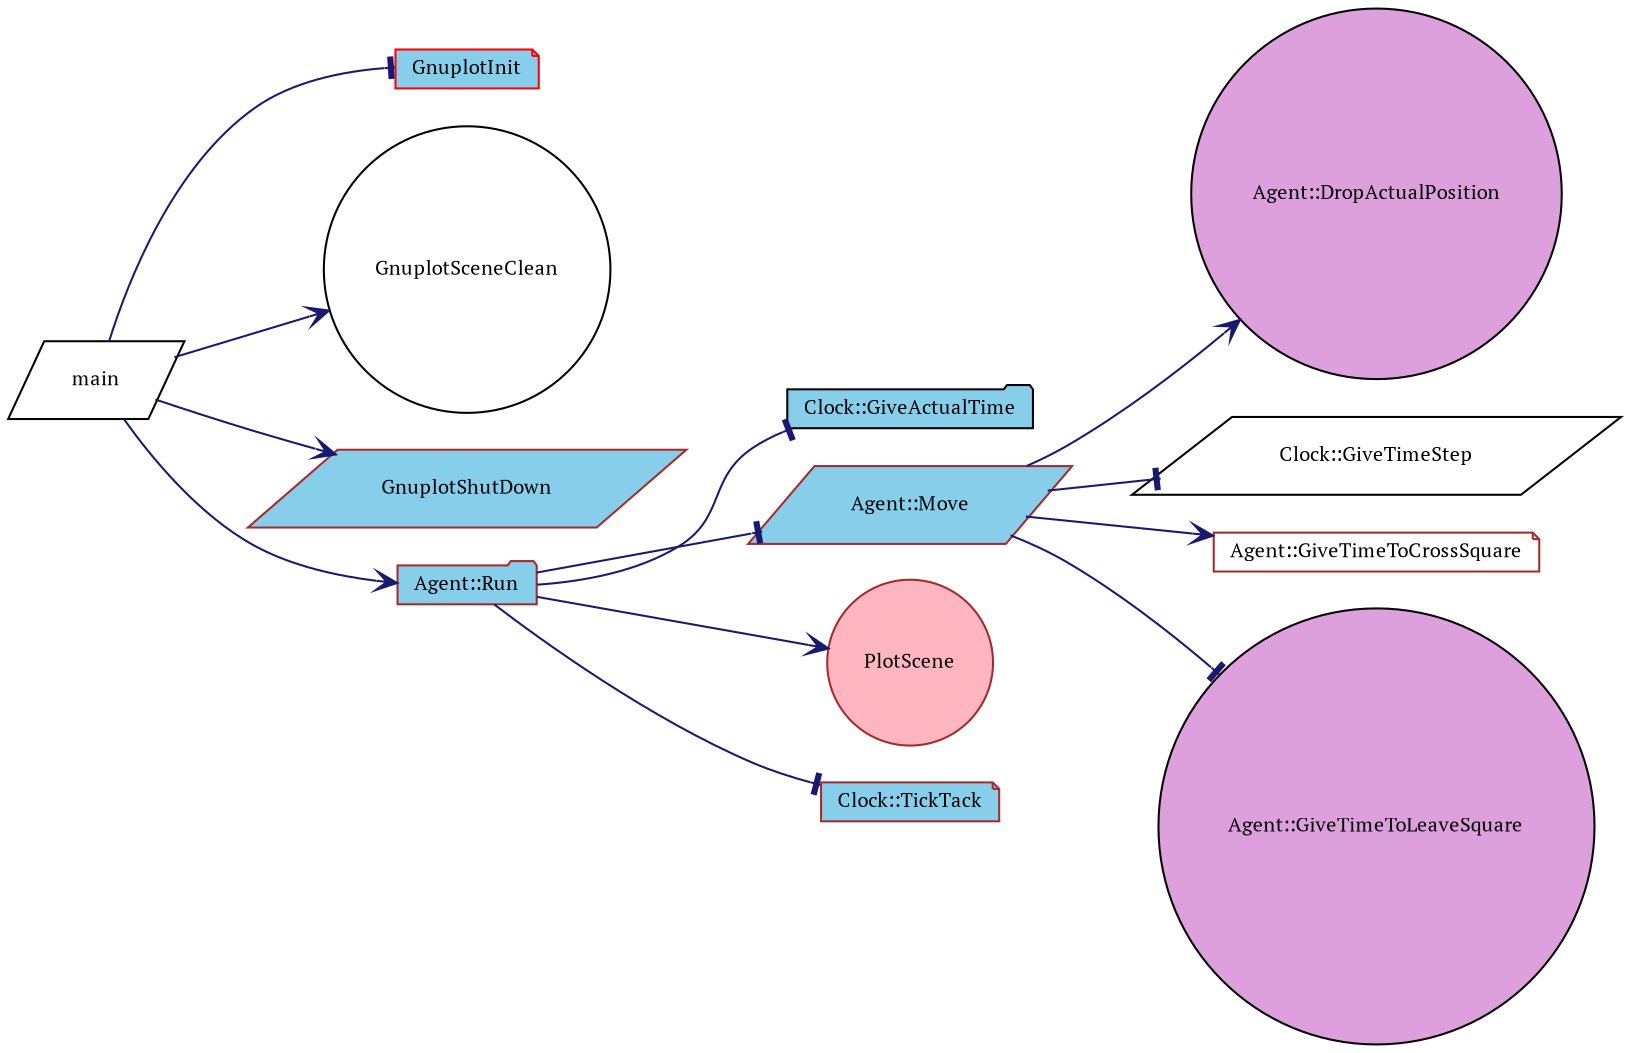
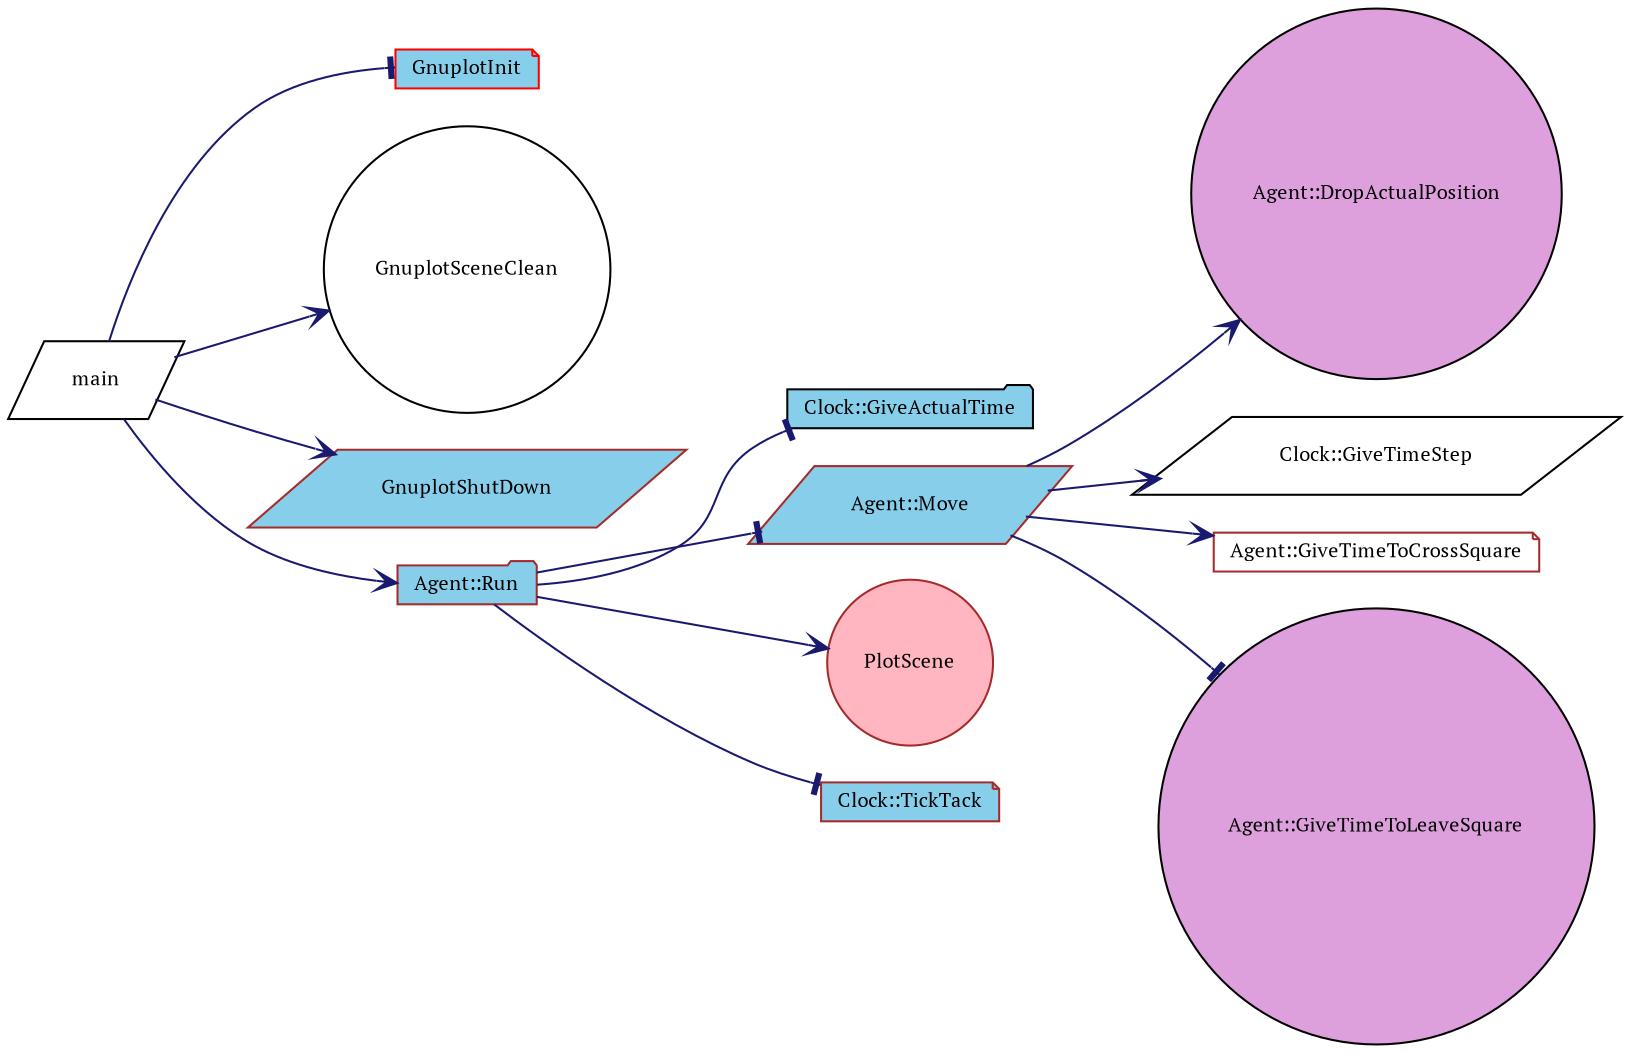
edge "Agent::Move" -> "Clock::GiveTimeStep": arrowhead tee -> vee
